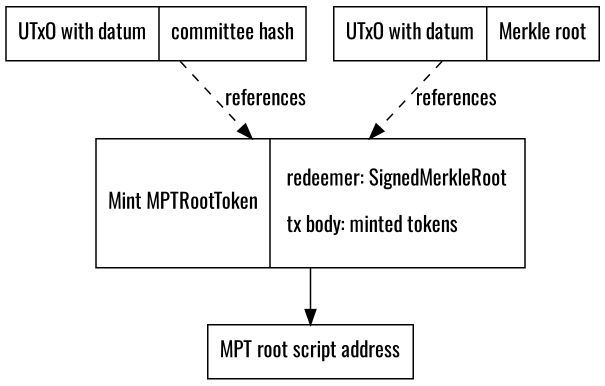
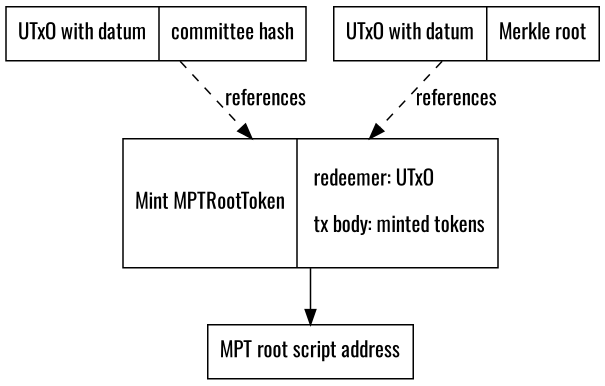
node "Mint MPTRootToken": text "redeemer: SignedMerkleRoot" -> "redeemer: UTxO"
